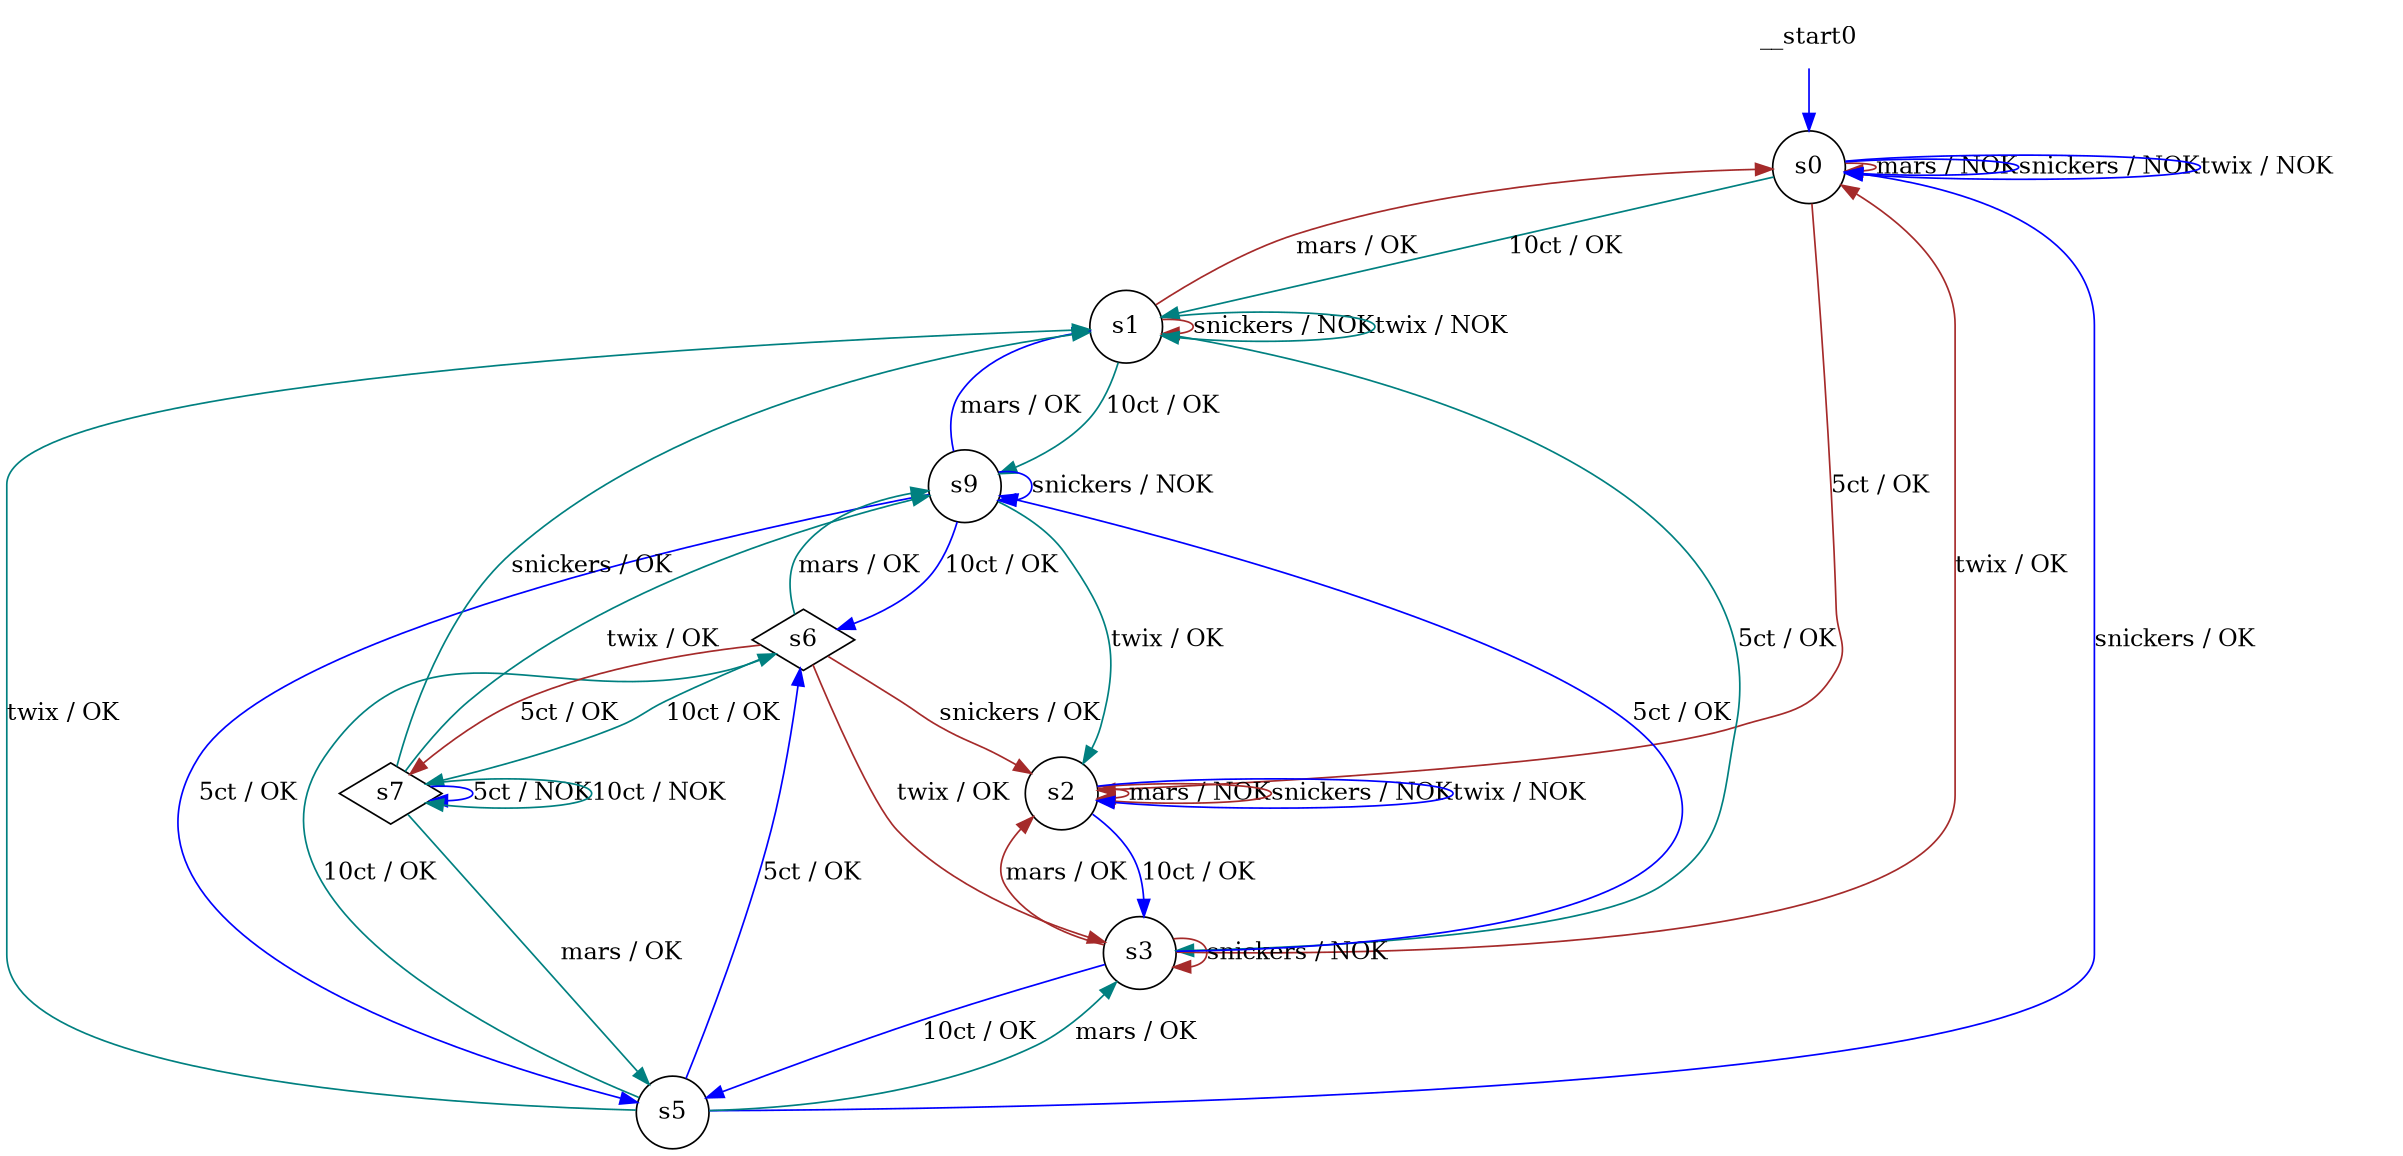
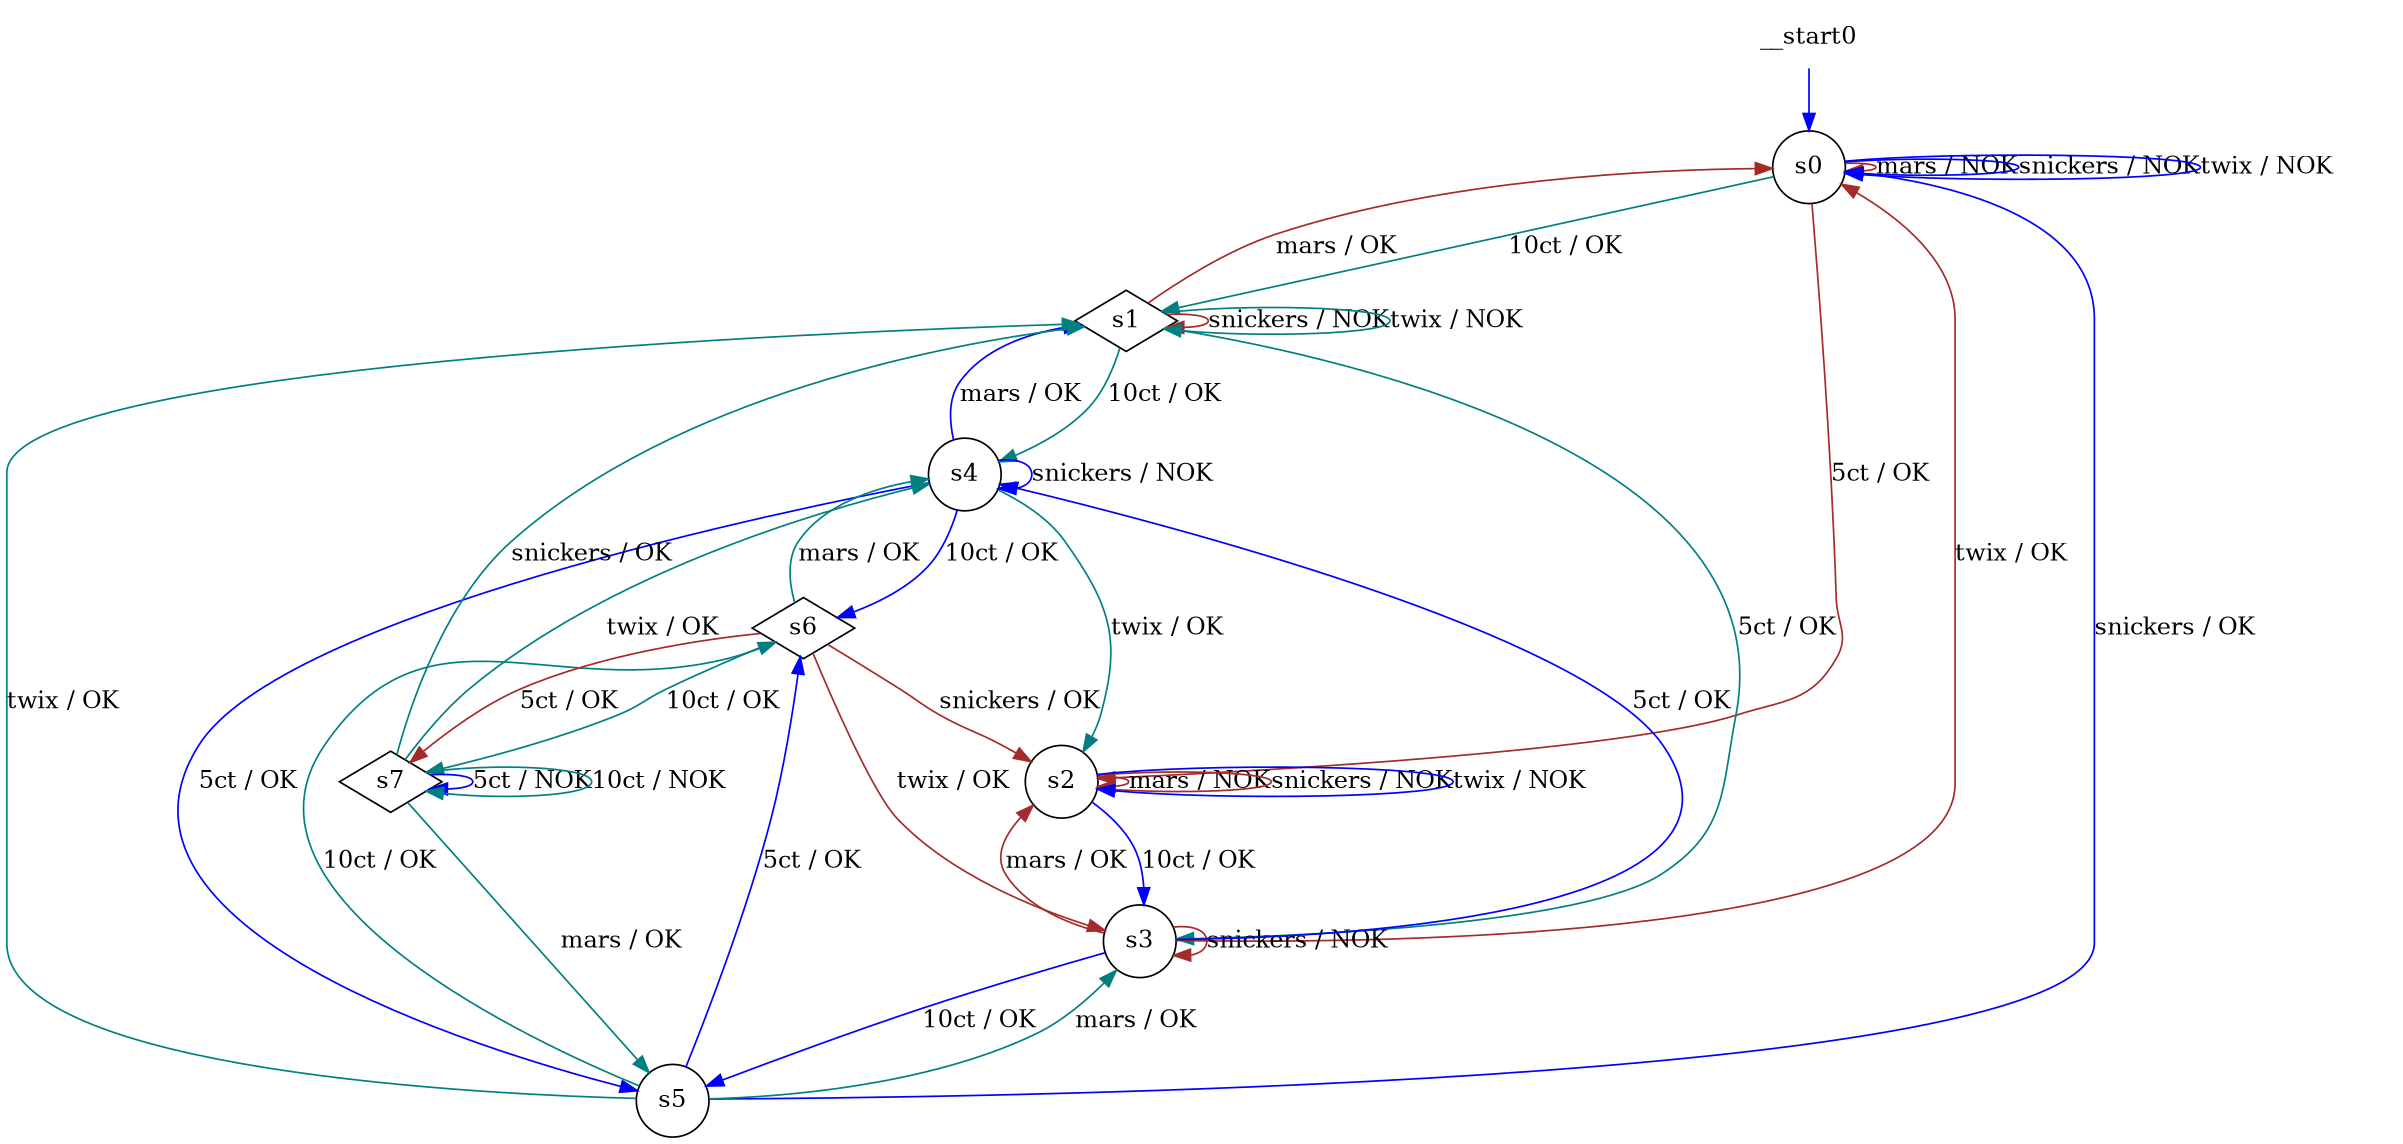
node "s1": shape circle -> diamond
node "s9": label "s9" -> "s4"
